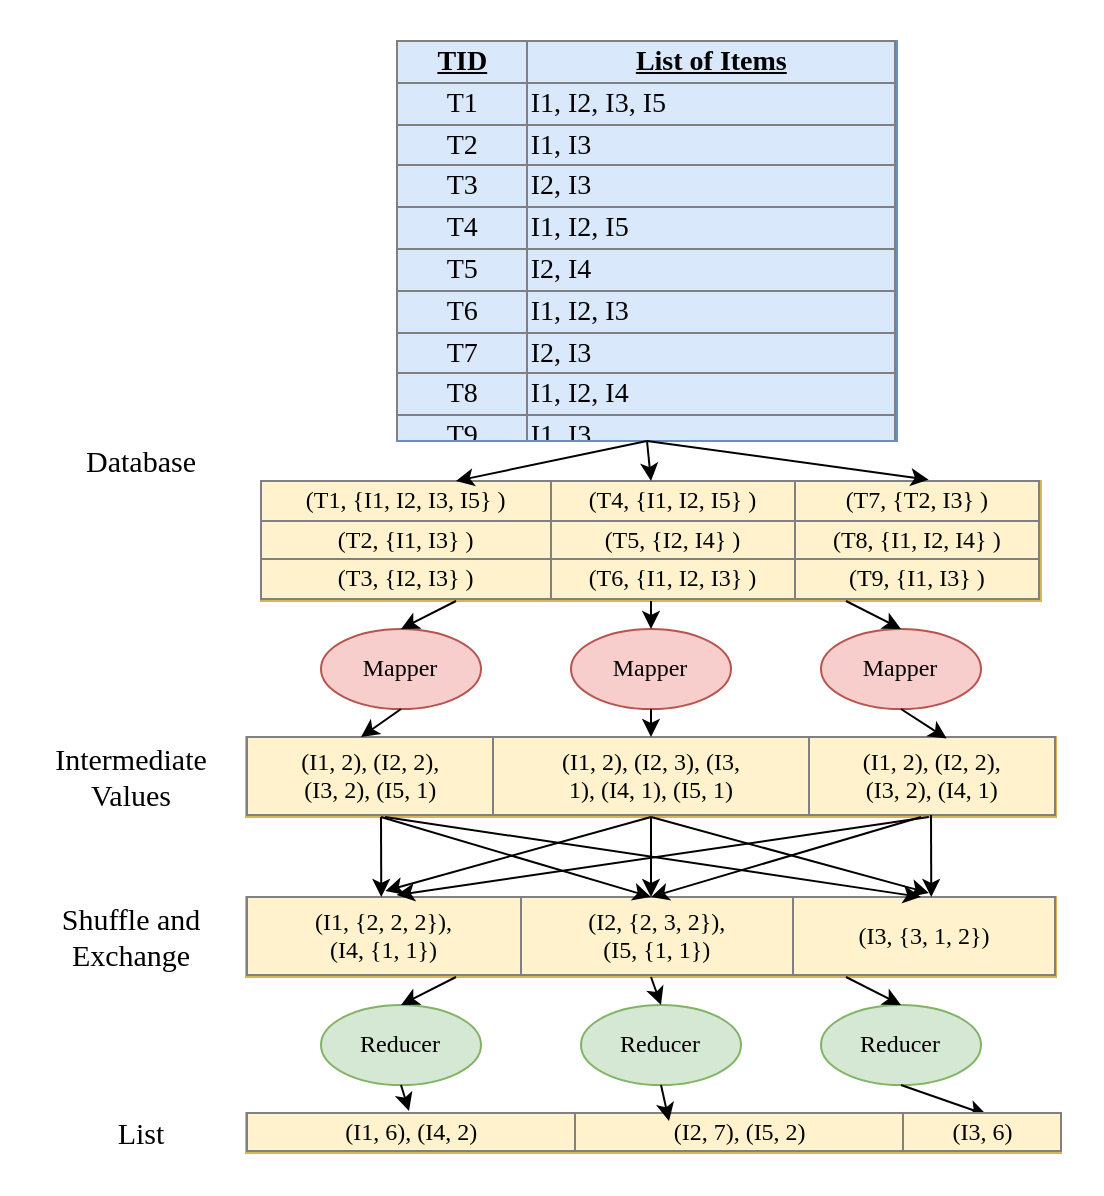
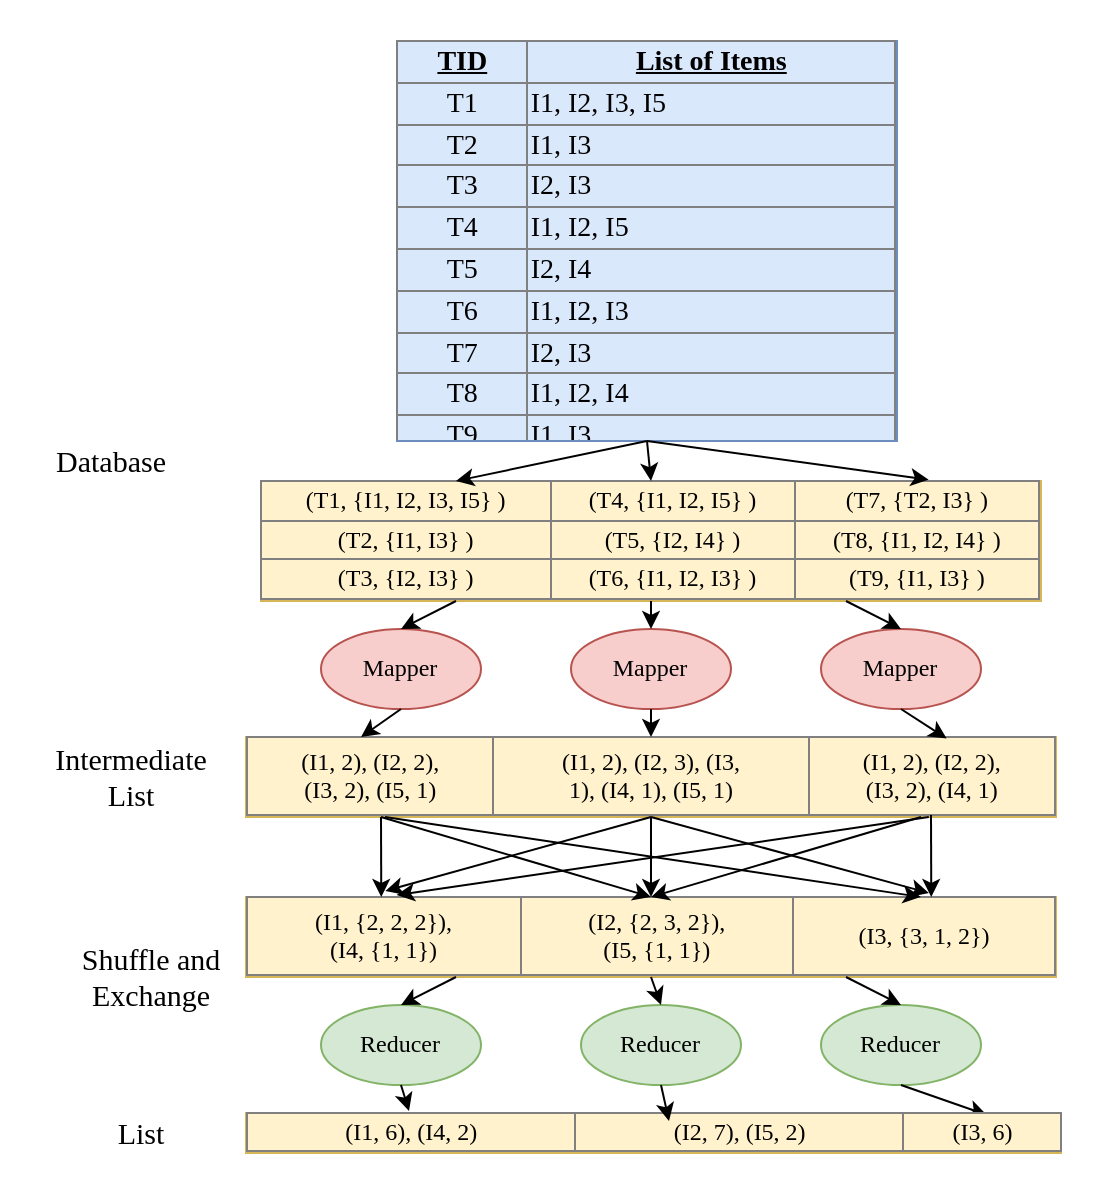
node "Database": moved (141, 461) -> (111, 461)
node "Intermediate Values": label "Intermediate Values" -> "Intermediate List"
node "Shuffle and Exchange": moved (131, 937) -> (151, 977)
